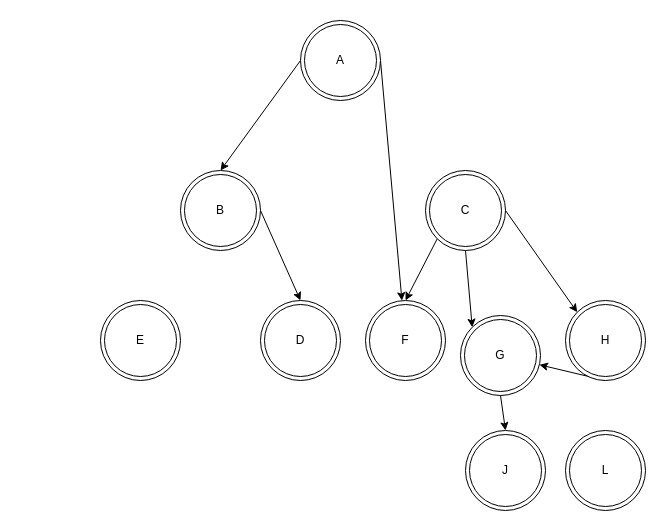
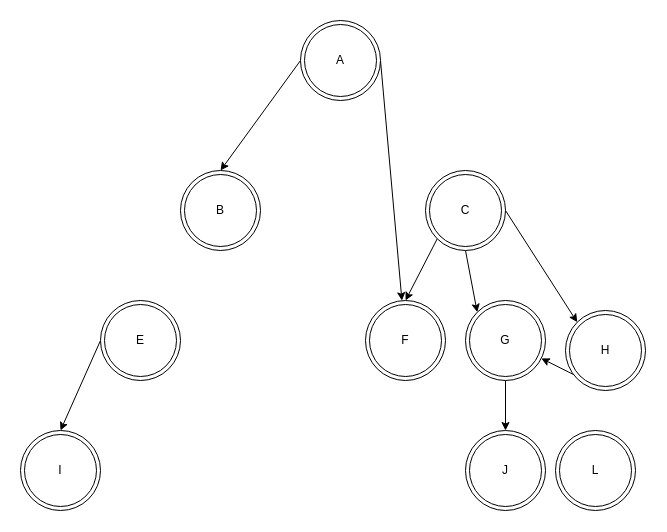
edge "B" -> "D": removed
node "D": removed
node "H": moved (606, 341) -> (606, 351)
node "G": moved (501, 356) -> (506, 341)
edge "E" -> "I": added
node "I": added
node "L": moved (606, 471) -> (596, 471)
